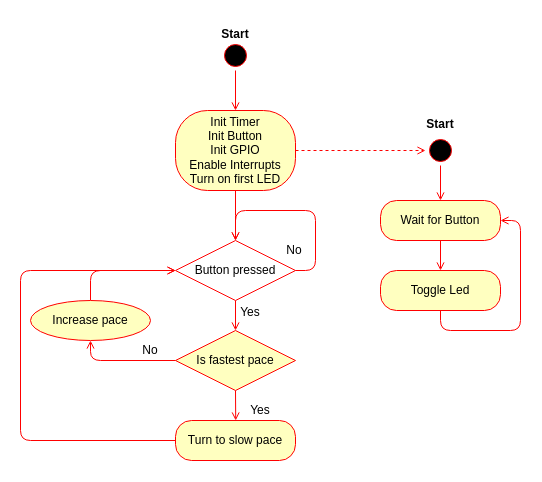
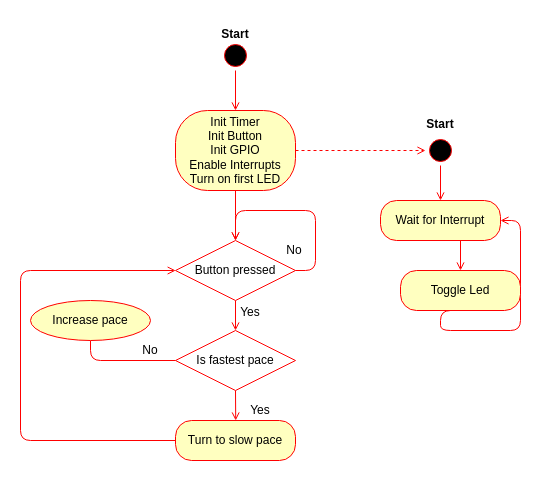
node "Wait for Button": label "Wait for Button" -> "Wait for Interrupt"
edge "Increase pace" -> "Button pressed": removed
node "Toggle Led": moved (441, 291) -> (461, 291)
edge "Is fastest pace" -> "Increase pace": arrowhead open -> none
node "Is fastest pace": fillcolor #ffffc0 -> #ffffff
